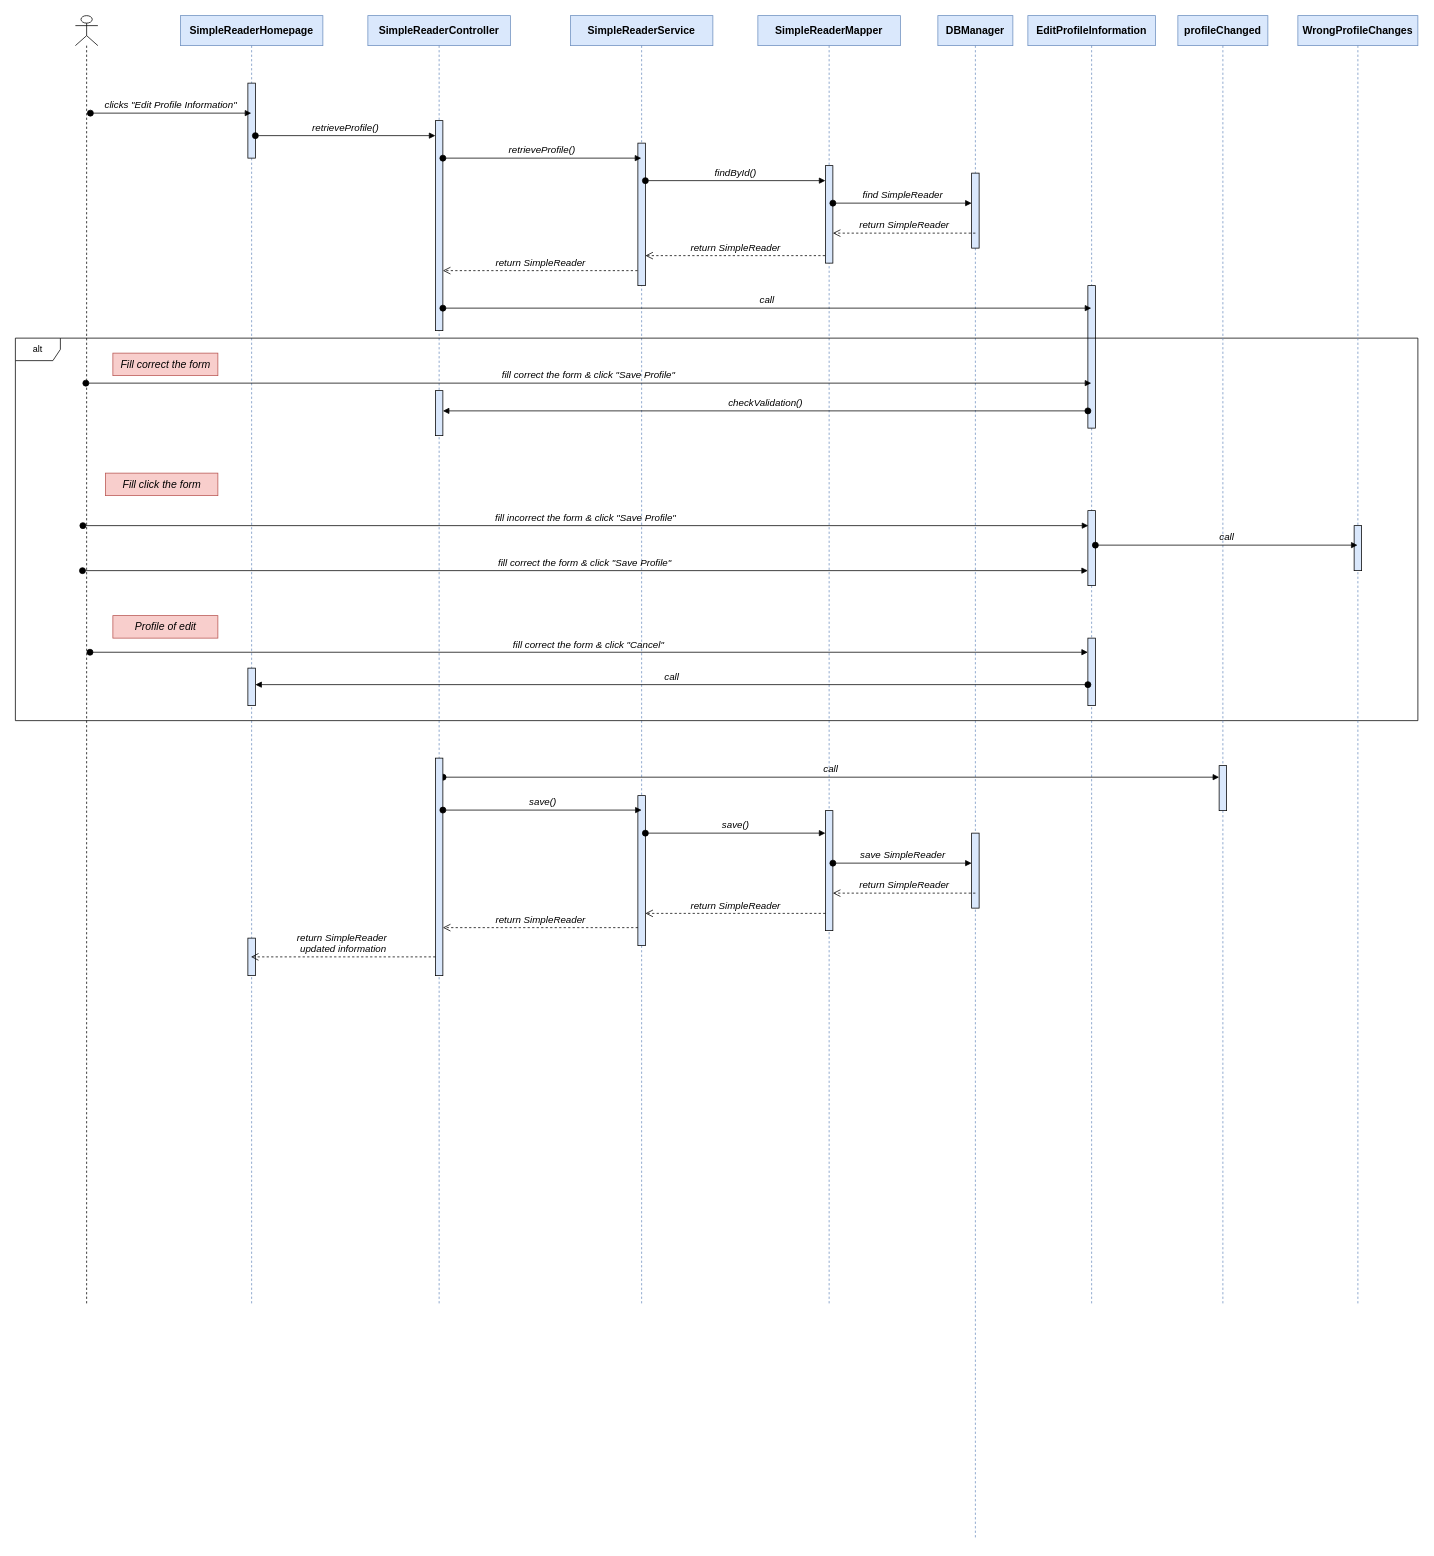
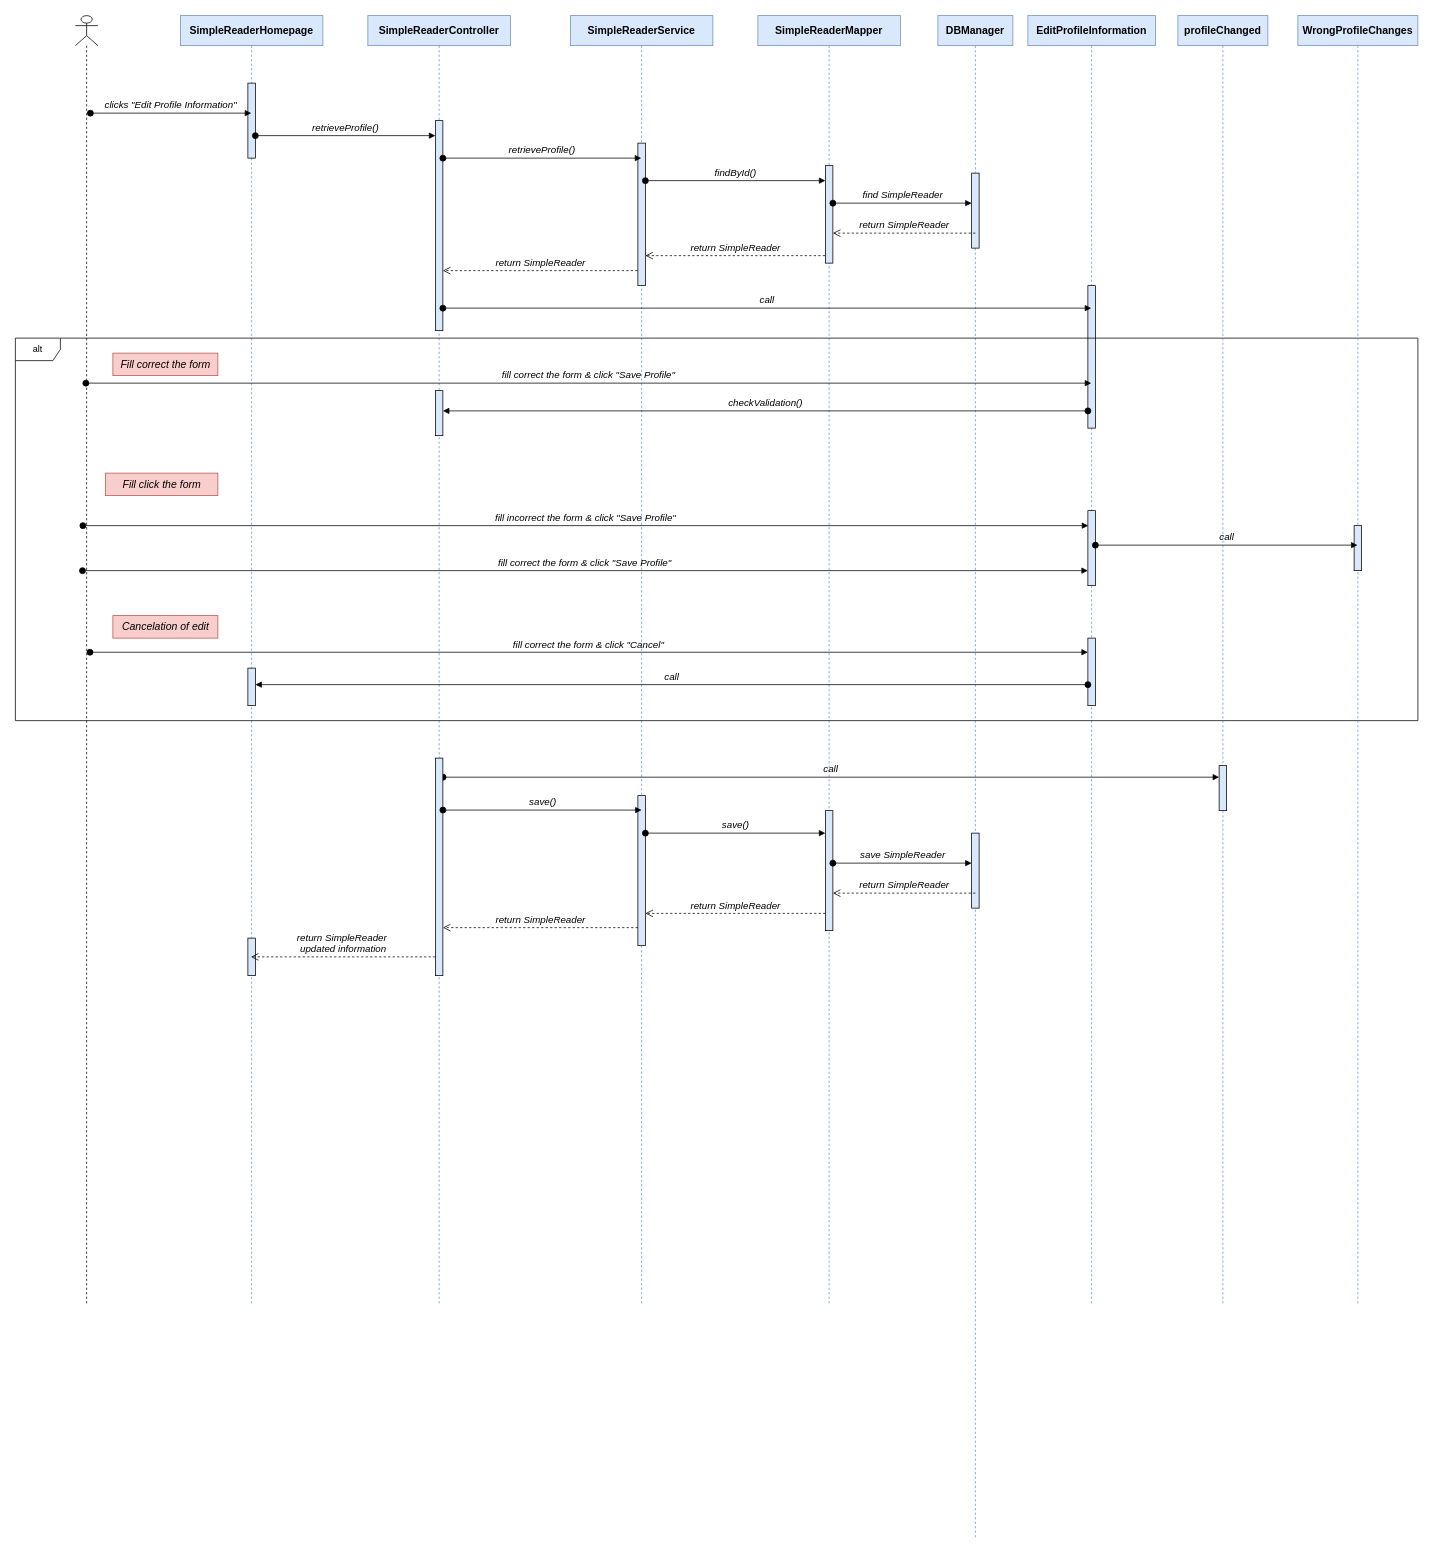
node "Profile of edit": label "Profile of edit" -> "Cancelation of edit"
